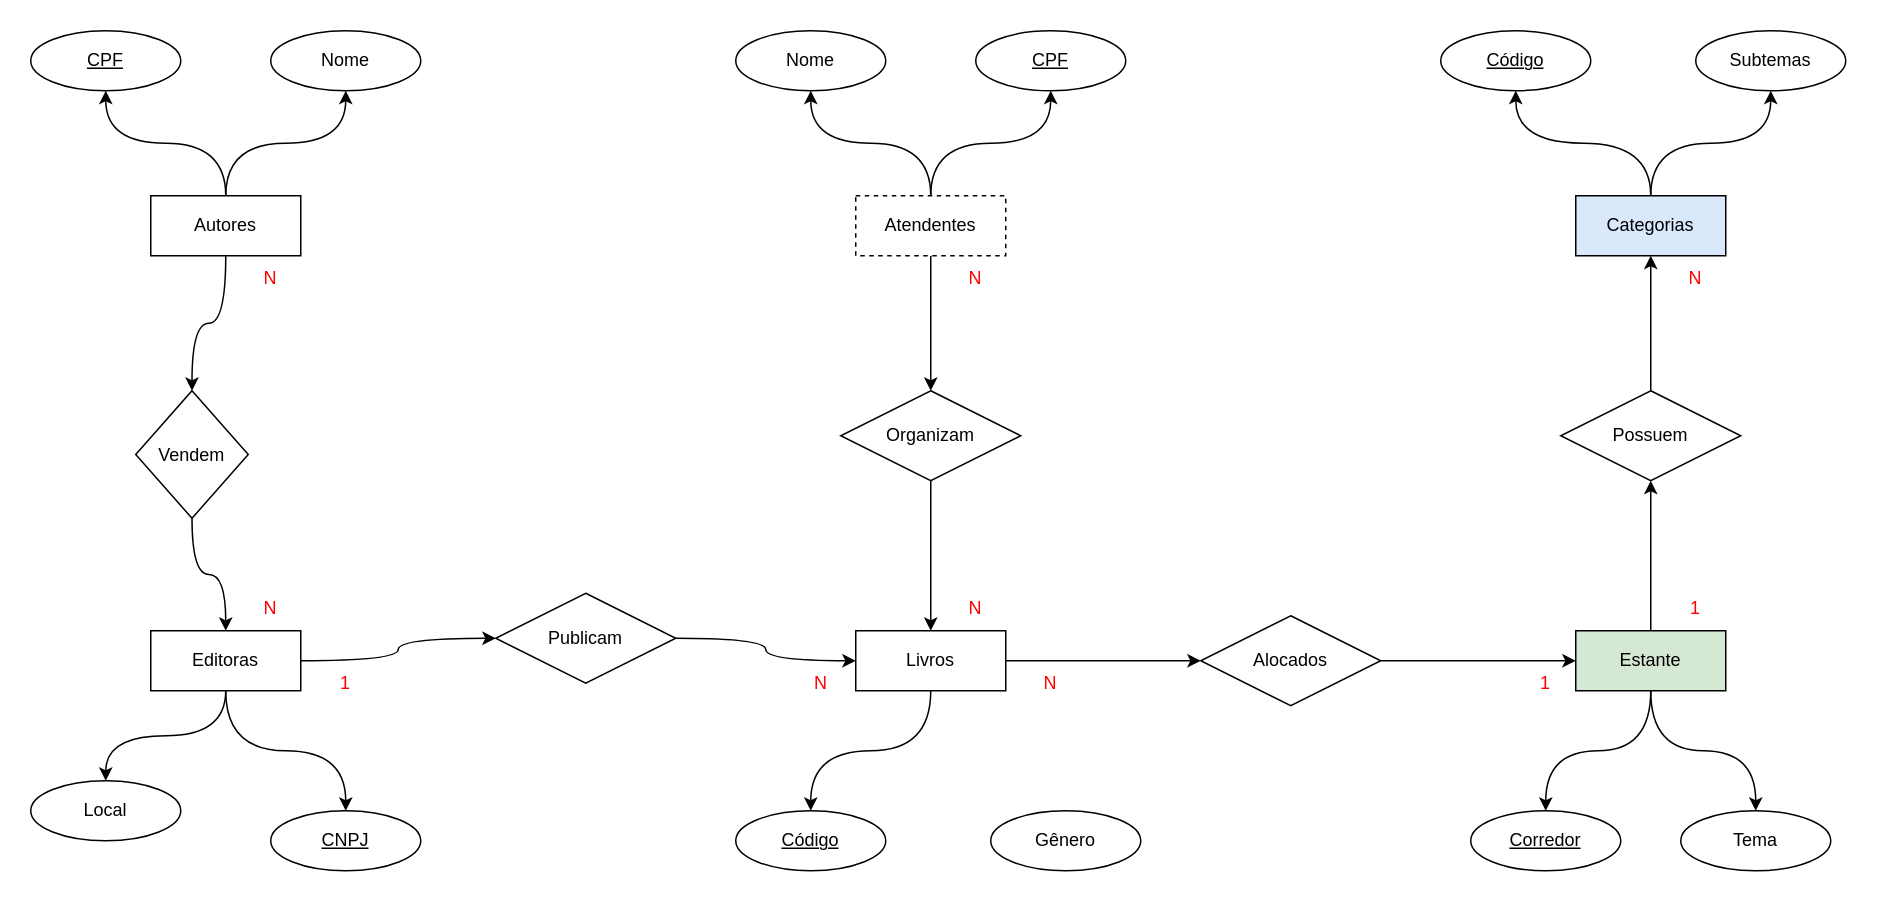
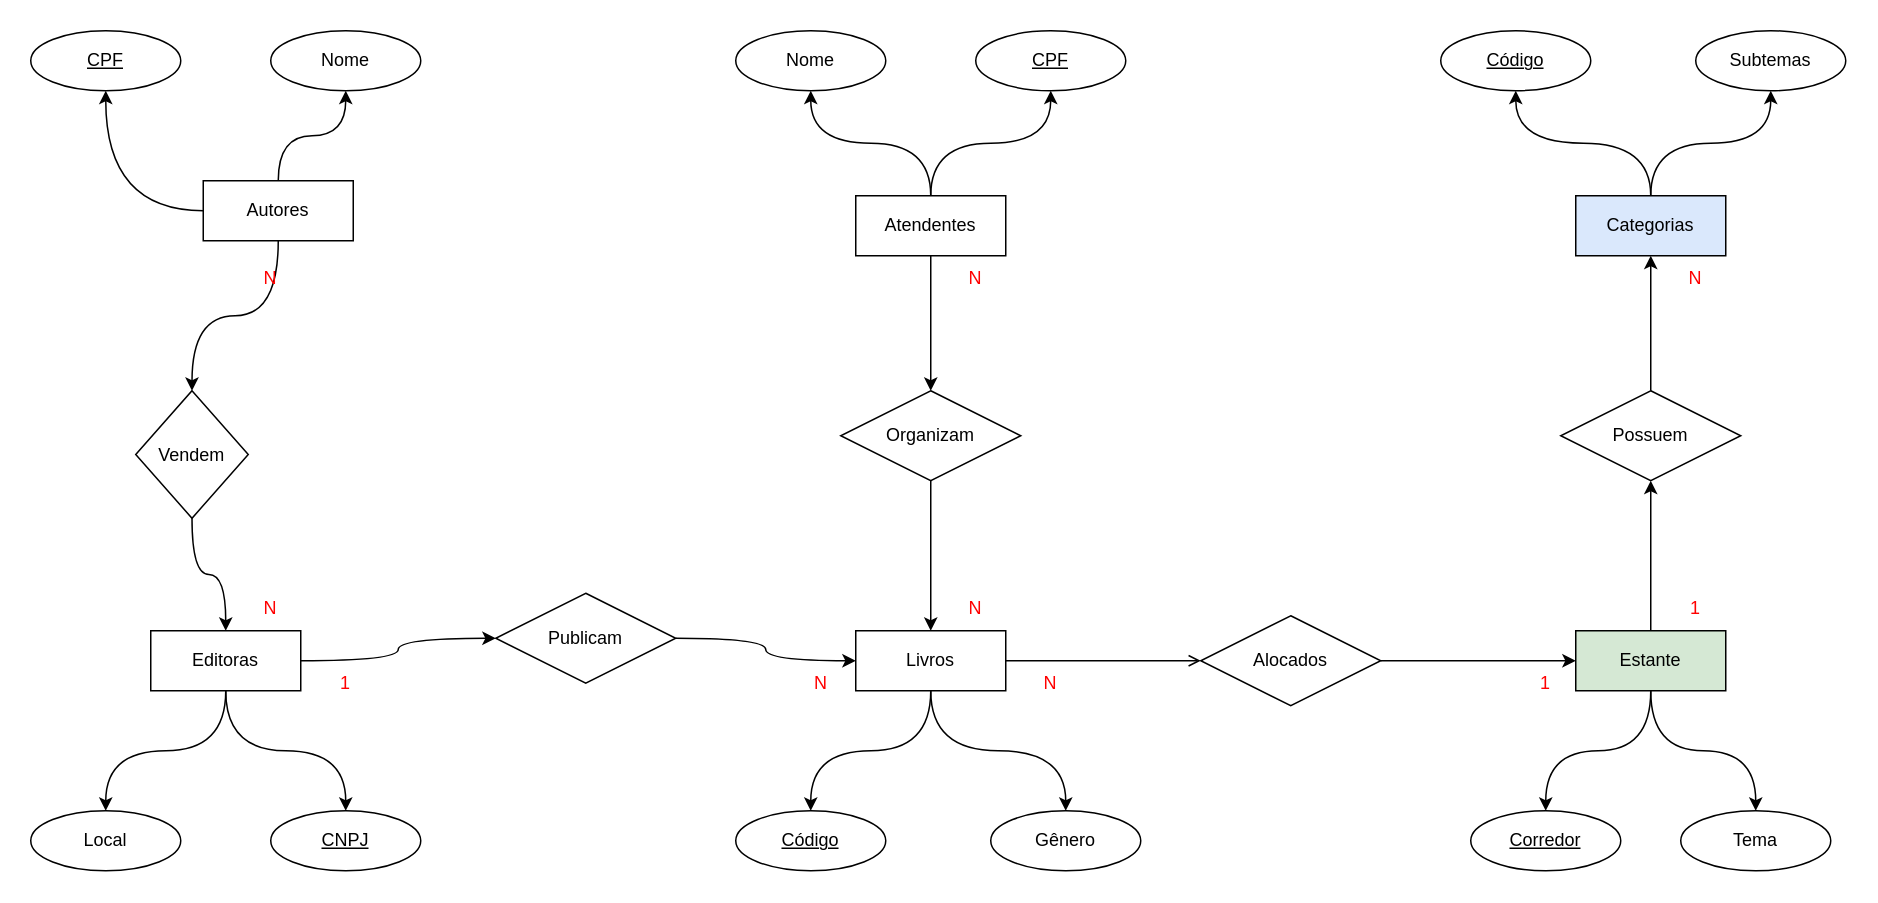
node "Autores": moved (226, 226) -> (278, 211)
node "Atendentes": style dashed -> solid
edge "Livros" -> "Alocados": arrowhead classic -> open
edge "Livros" -> "Gênero": added
node "Local": moved (106, 811) -> (106, 841)
